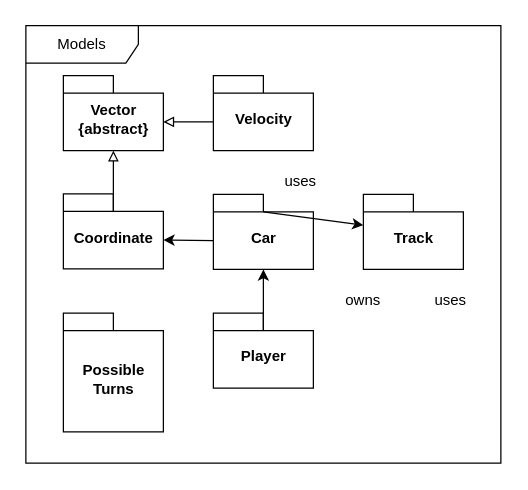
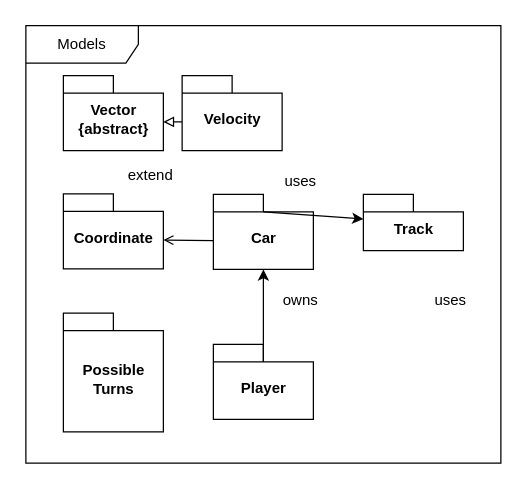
node "Velocity": moved (263, 113) -> (232, 113)
node "extend": added
edge "Coordinate" -> "Vector {abstract}": removed
node "Track": size 100x75 -> 100x56
edge "Car" -> "Coordinate": arrowhead classic -> open
node "owns": moved (363, 301) -> (301, 301)
node "Player": moved (263, 351) -> (263, 382)
